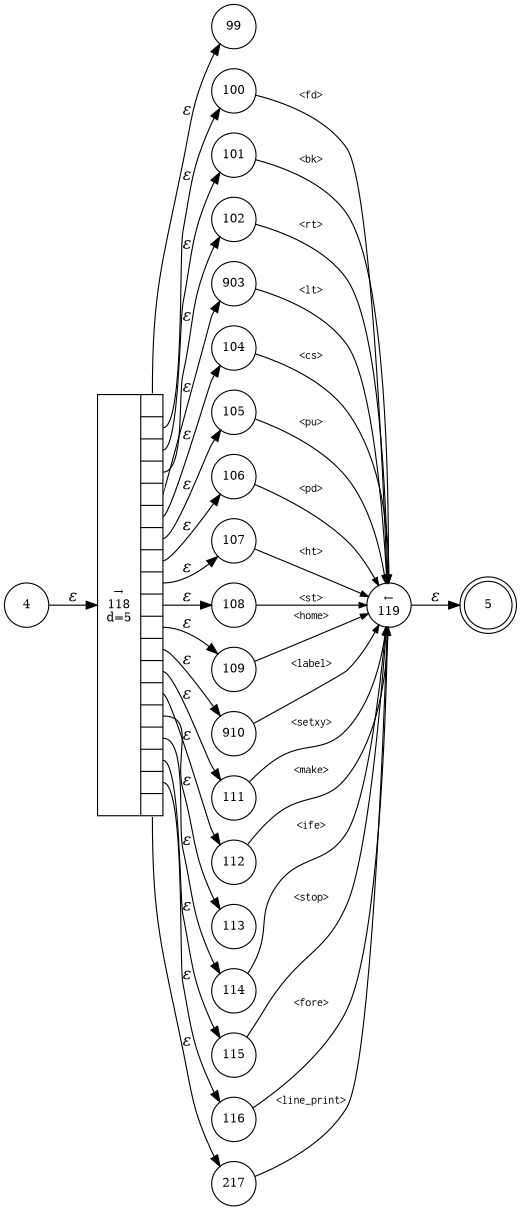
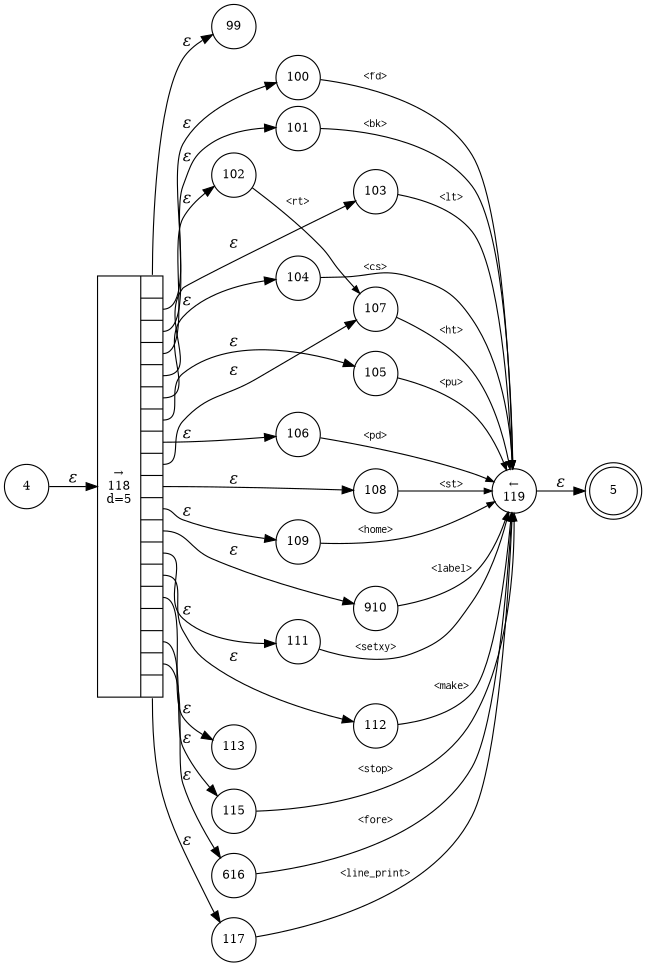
node "903": label "903" -> "103"
edge "102" -> "← 119": now "102" -> "107"
node "114": removed
node "116": label "116" -> "616"
node "217": label "217" -> "117"
